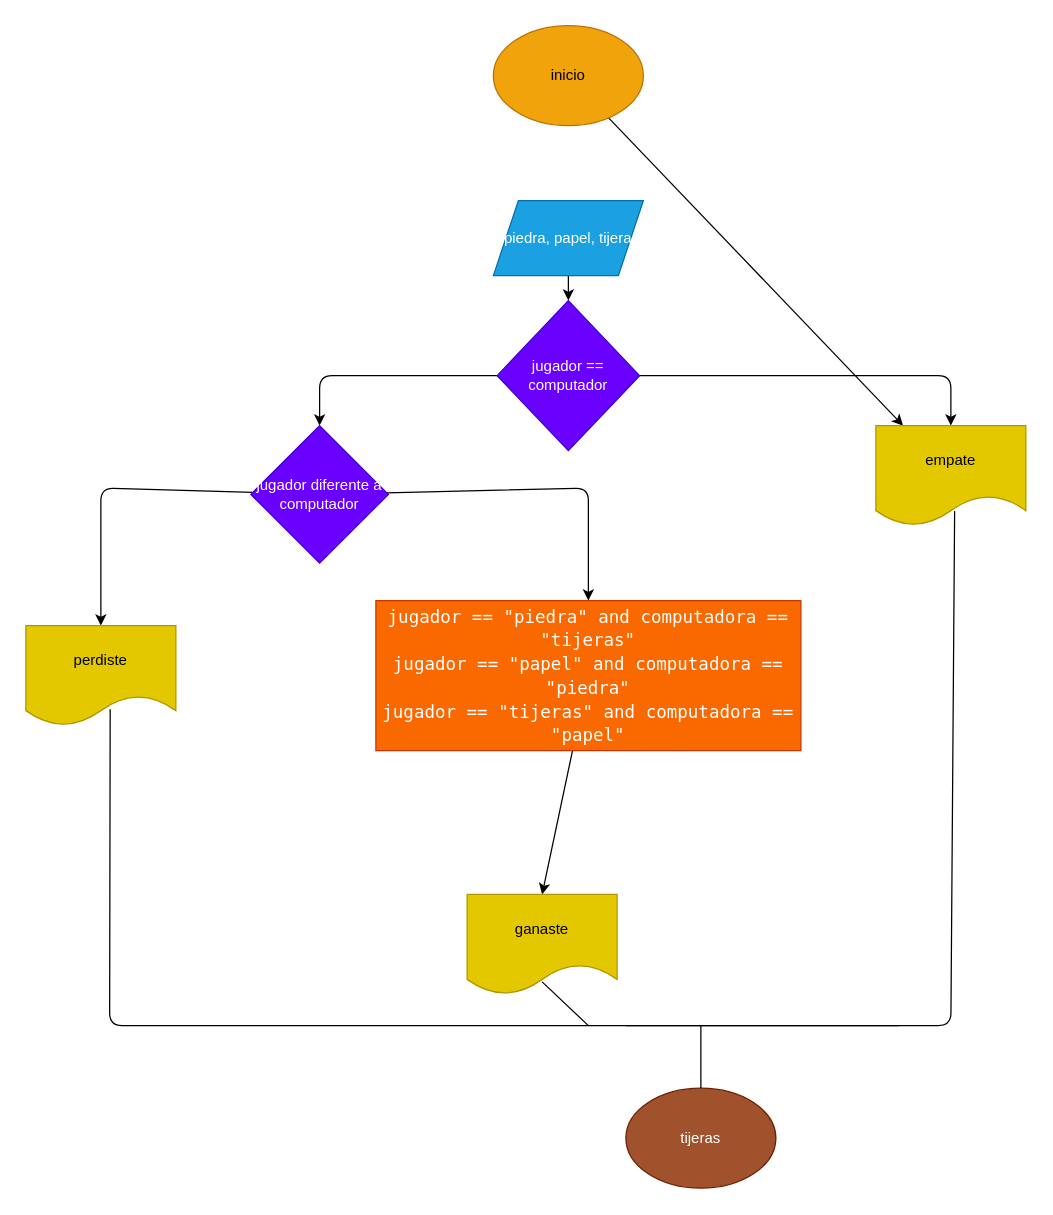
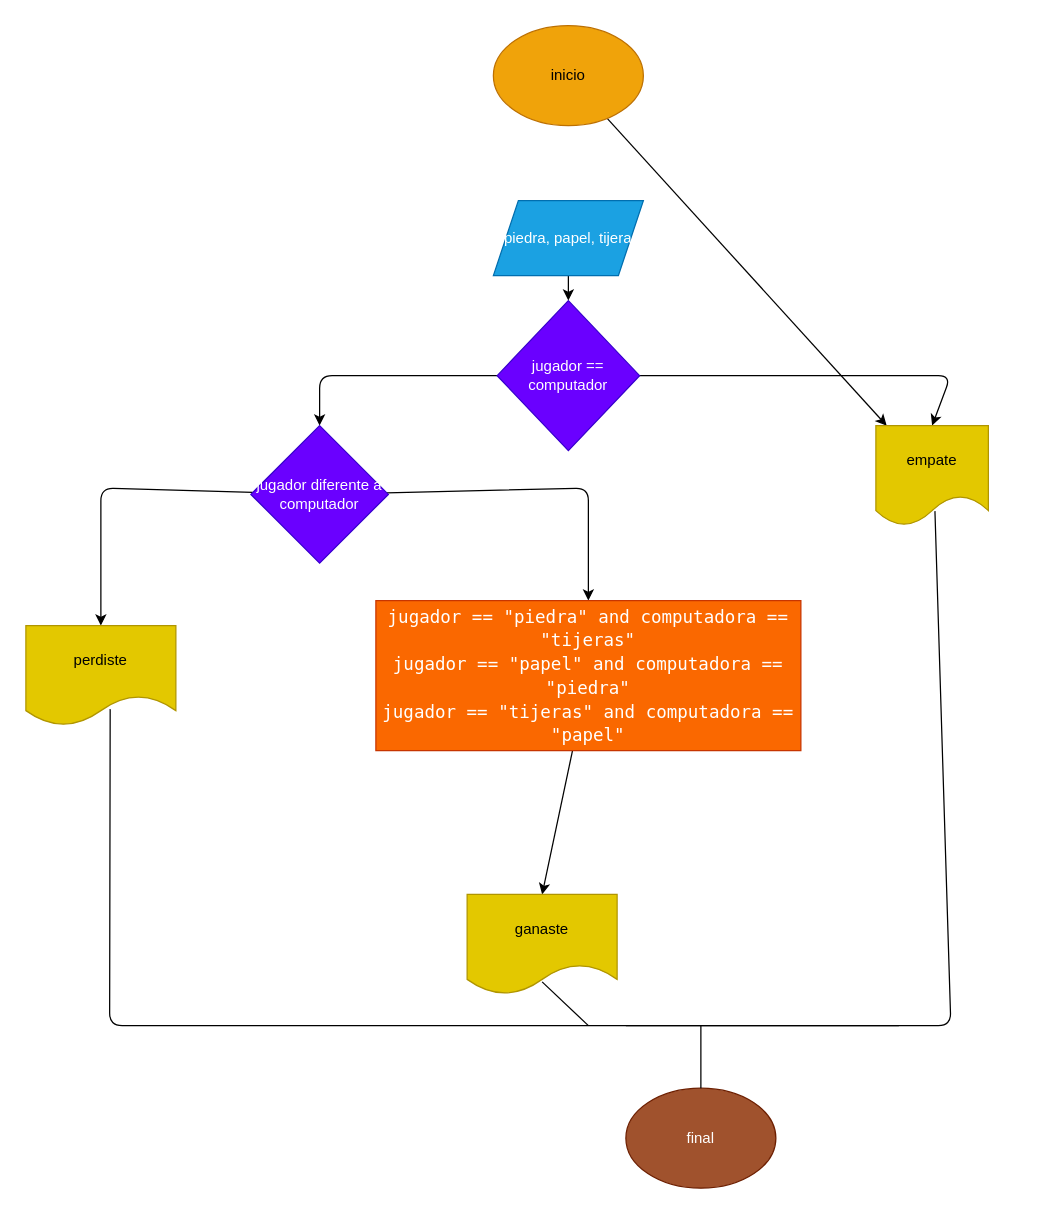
node "empate": size 150x100 -> 113x100
node "tijeras": label "tijeras" -> "final"
